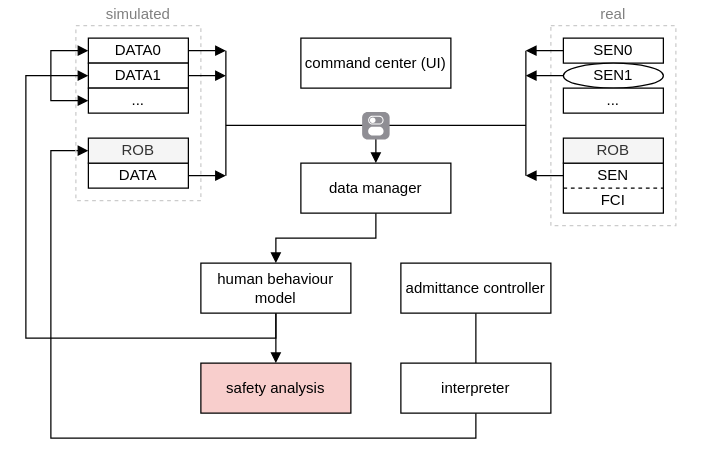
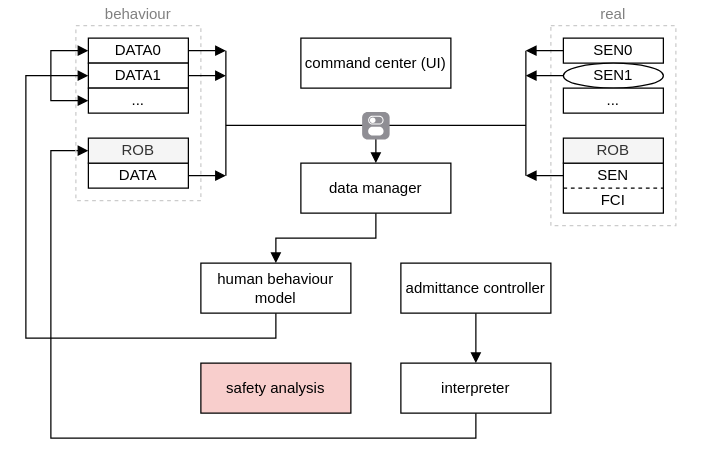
node "simulated": label "simulated" -> "behaviour"
edge "human behaviour model" -> "safety analysis": removed
edge "admittance controller" -- "interpreter": arrowhead none -> block
